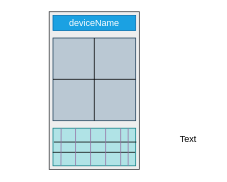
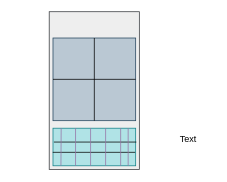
node "deviceName": removed
